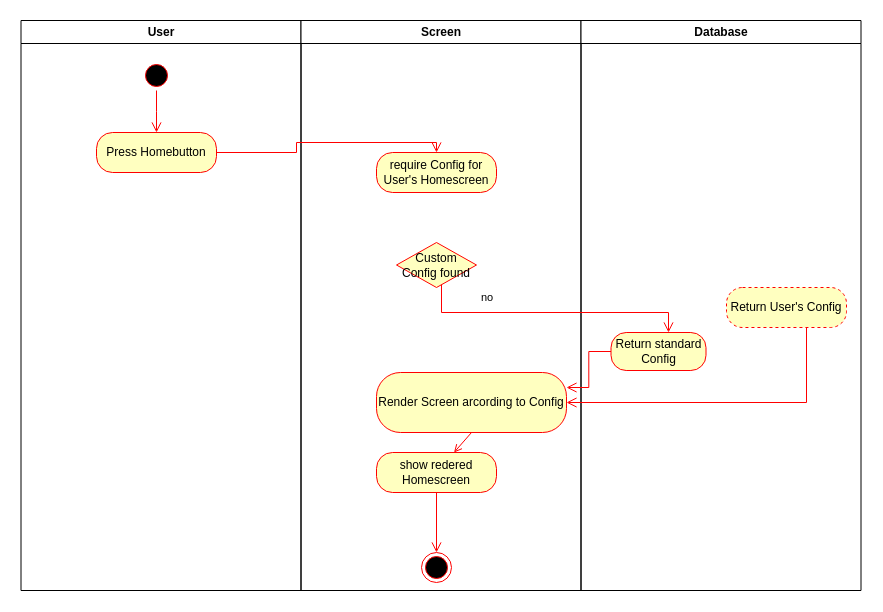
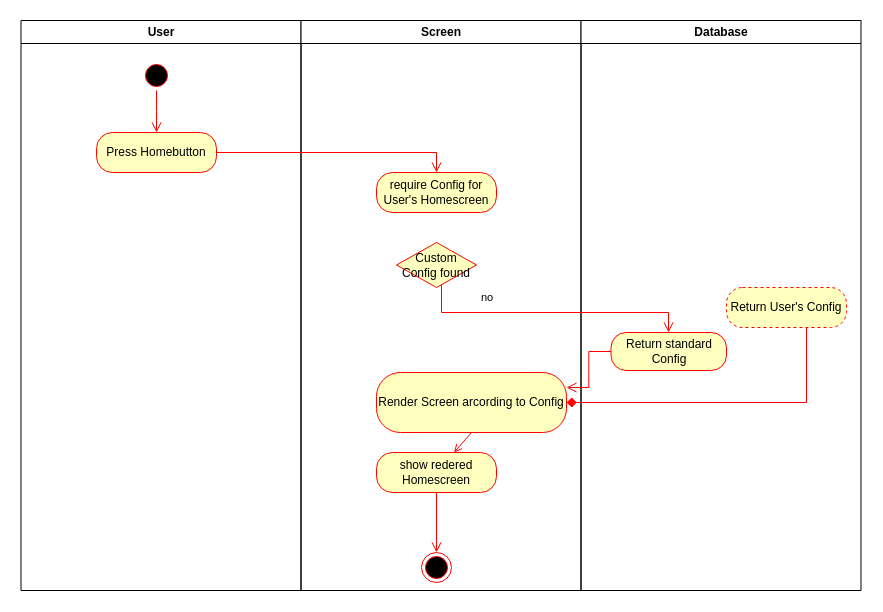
node "require Config for User's Homescreen": moved (437, 173) -> (437, 193)
node "Return standard Config": size 95x38 -> 116x38
edge "Return User's Config" -> "Render Screen arcording to Config": arrowhead open -> diamond
